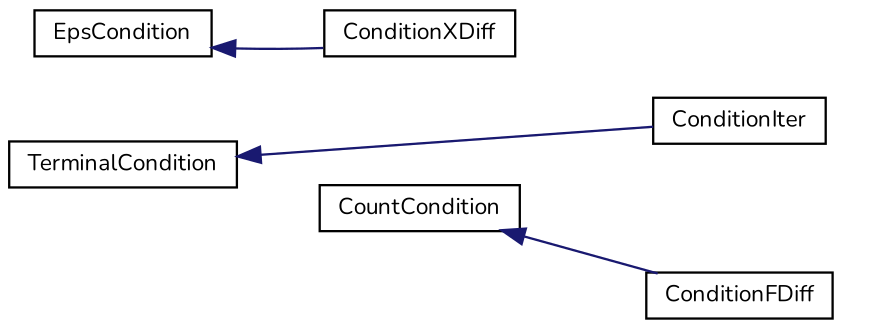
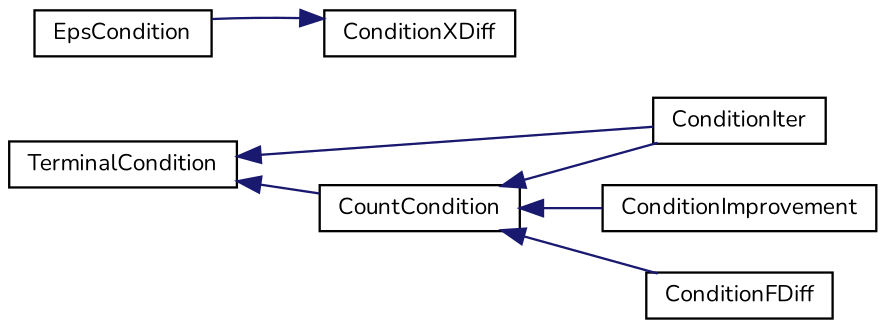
edge "ConditionXDiff" -> "EpsCondition": reversed
edge "ConditionIter" -> "CountCondition": added
edge "CountCondition" -> "TerminalCondition": added
node "ConditionImprovement": added
